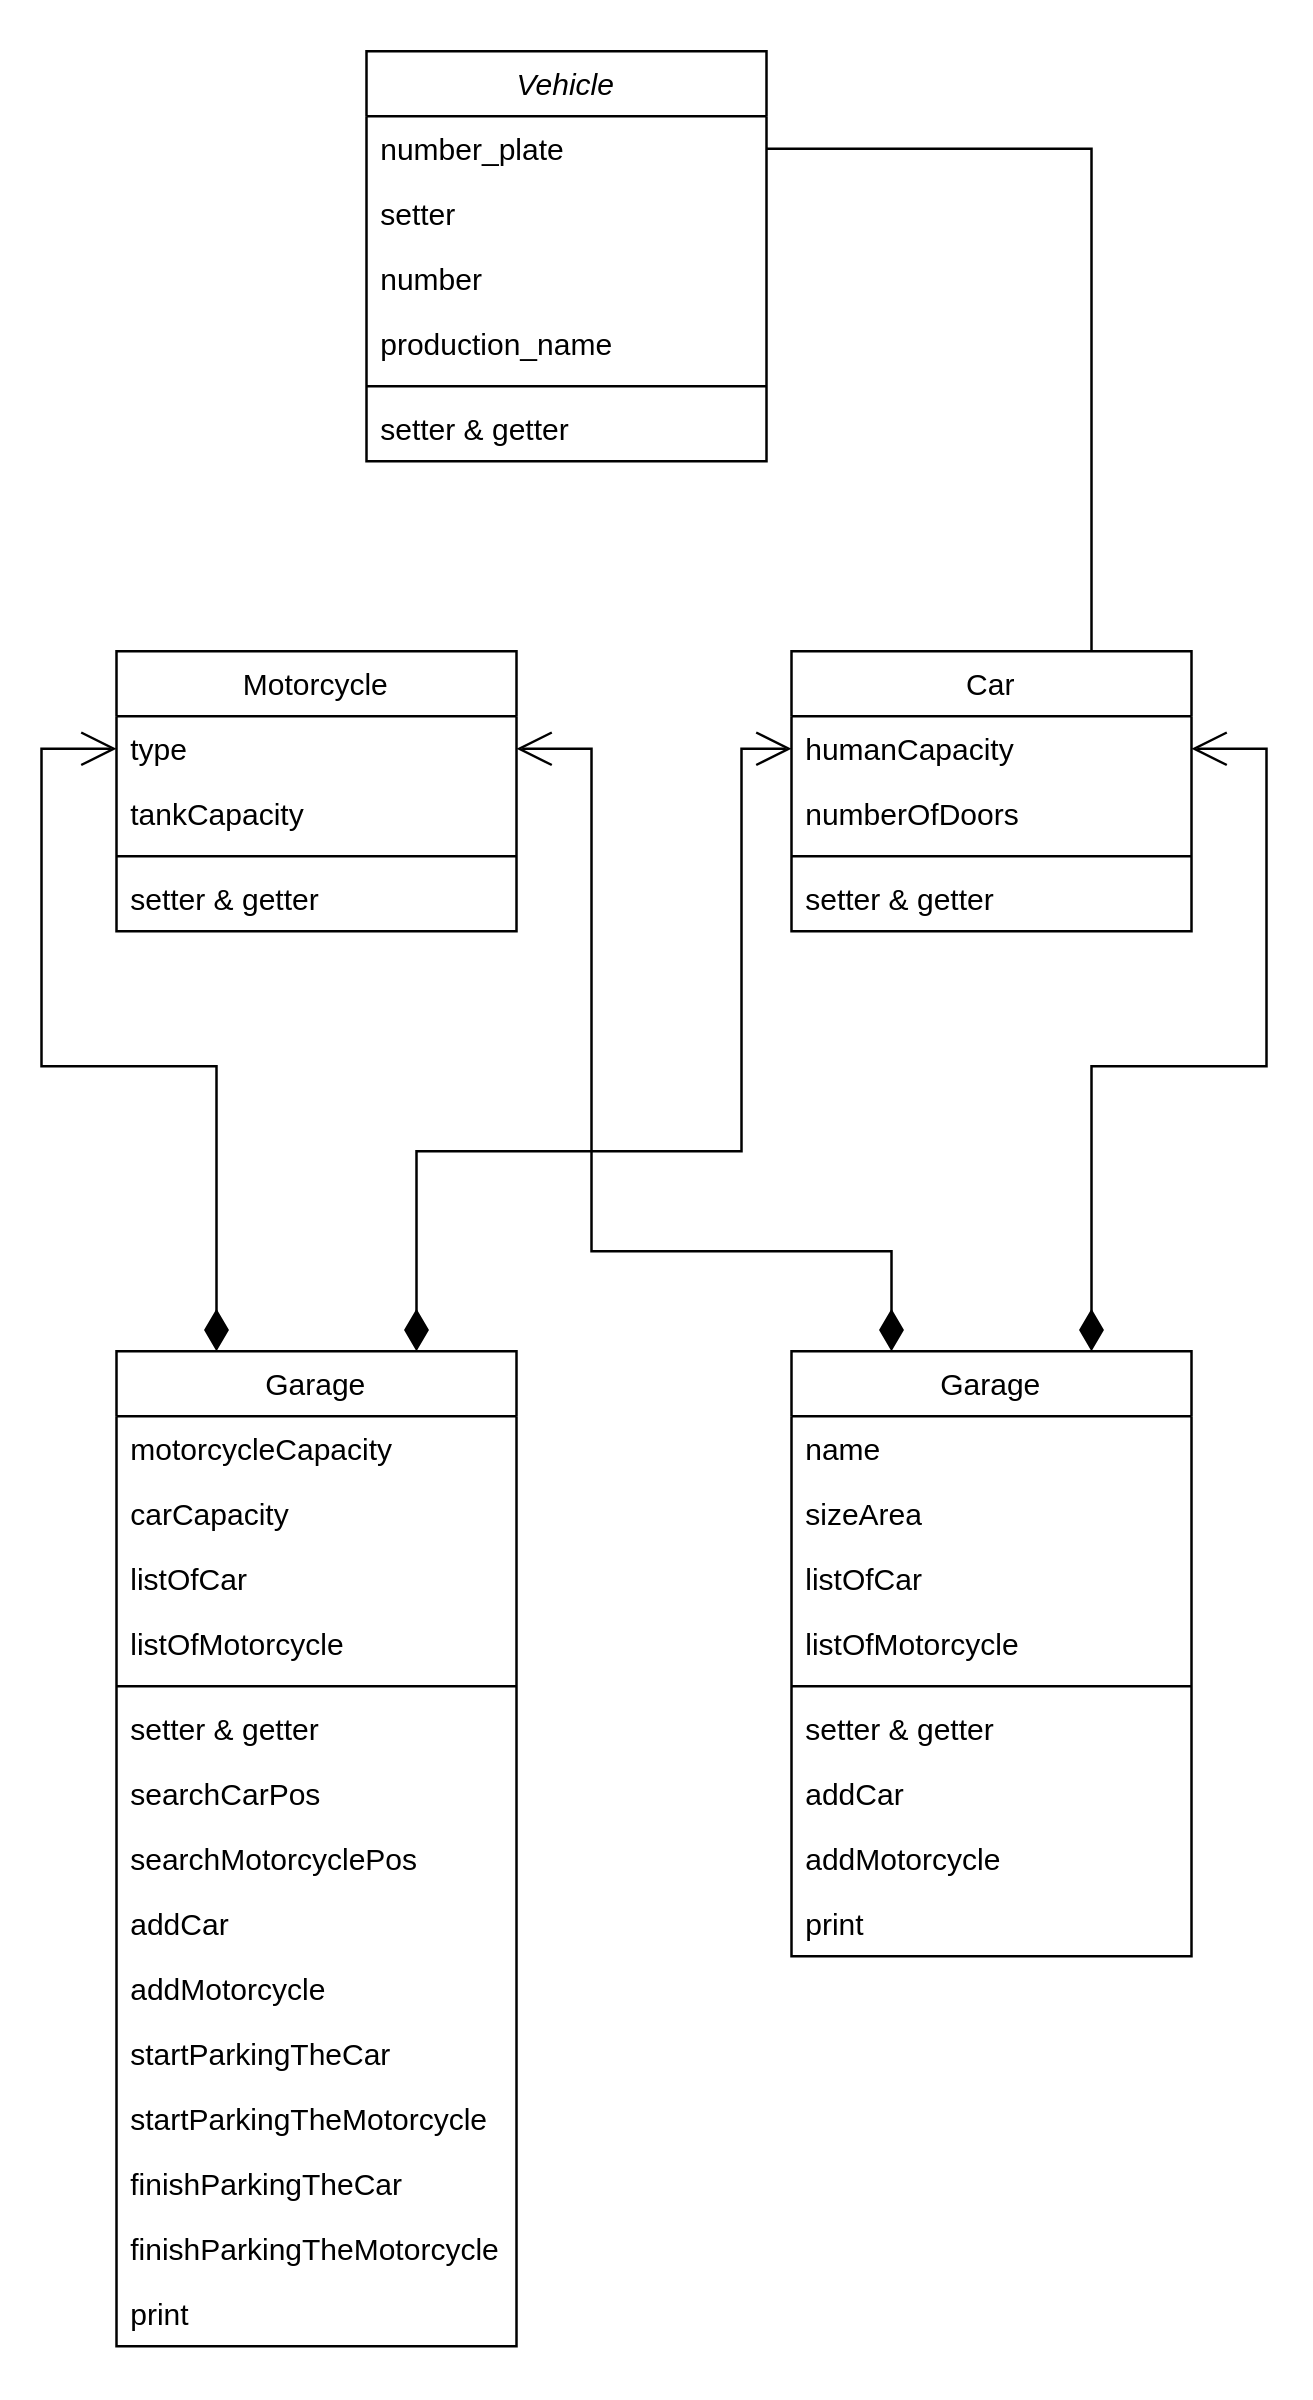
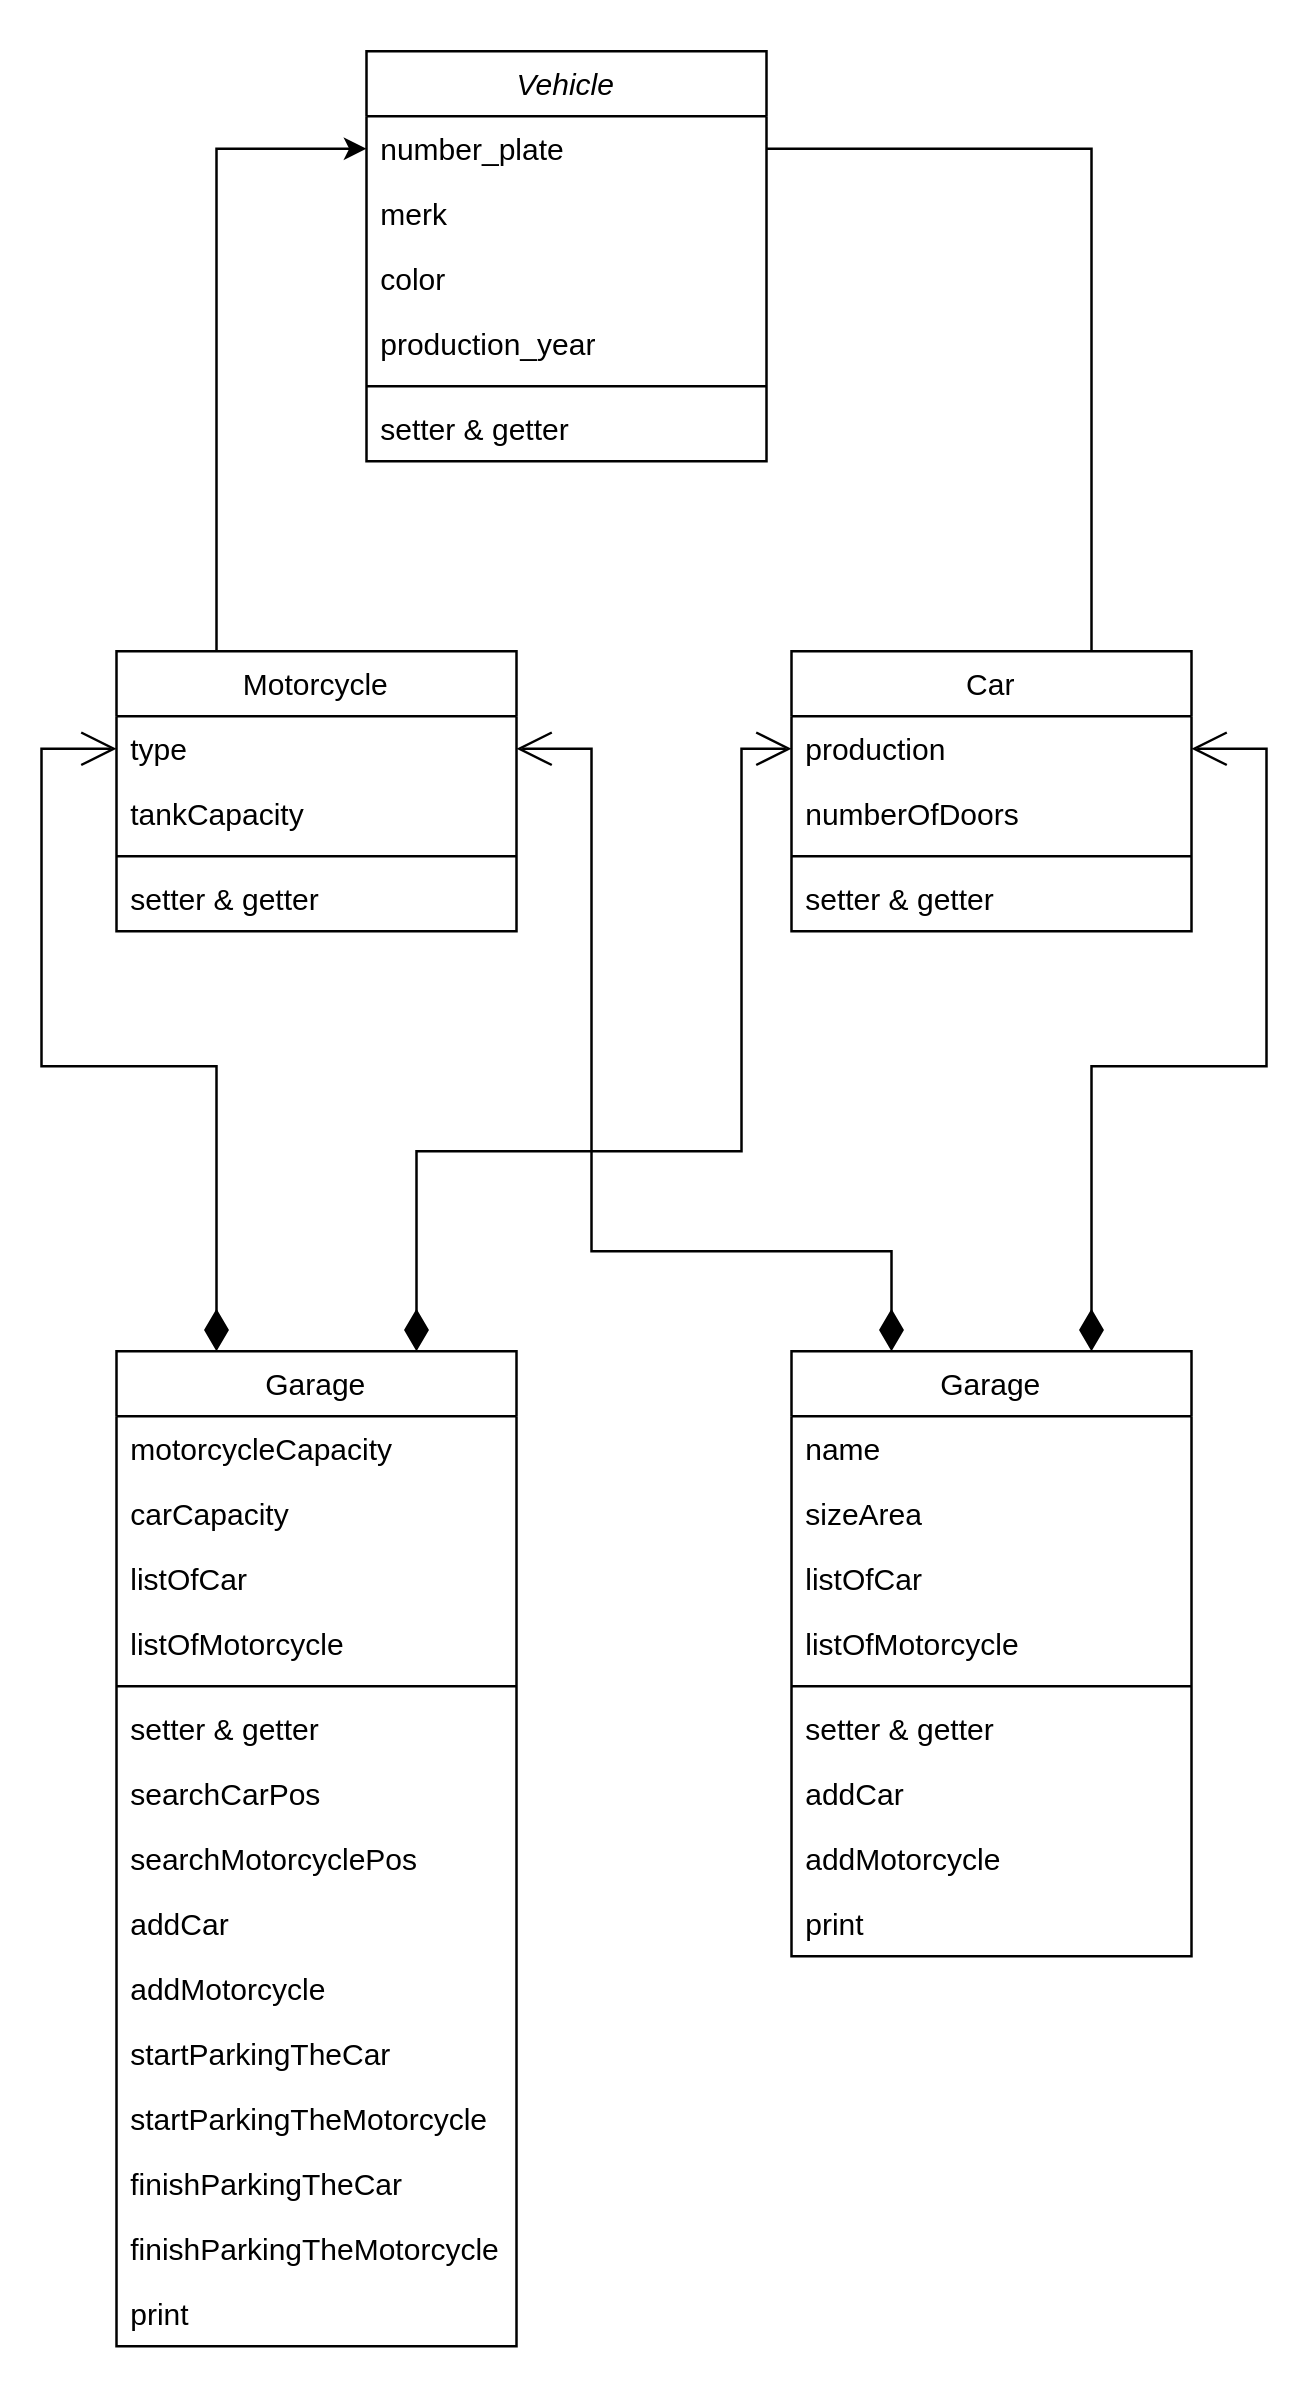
node "setter": label "setter" -> "merk"
node "number": label "number" -> "color"
edge "Motorcycle" -> "number_plate": added
node "production_name": label "production_name" -> "production_year"
node "humanCapacity": label "humanCapacity" -> "production"
